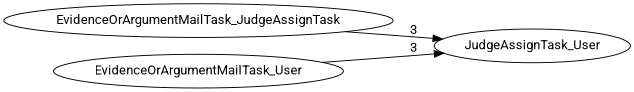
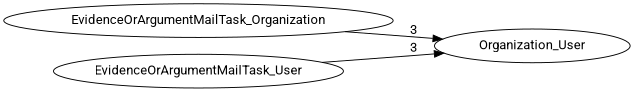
node "EvidenceOrArgumentMailTask_JudgeAssignTask": label "EvidenceOrArgumentMailTask_JudgeAssignTask" -> "EvidenceOrArgumentMailTask_Organization"
node "JudgeAssignTask_User": label "JudgeAssignTask_User" -> "Organization_User"
